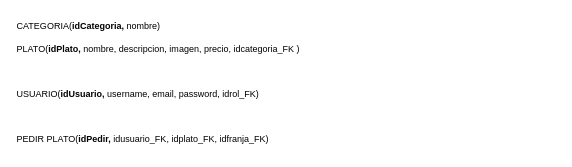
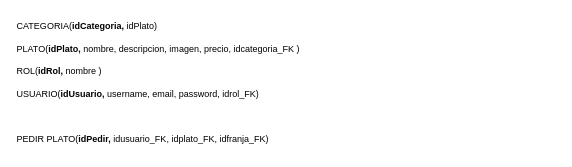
node "CATEGORIA(idCategoria, nombre)": label "CATEGORIA(idCategoria, nombre)" -> "CATEGORIA(idCategoria, idPlato)"
node "ROL(idRol, nombre )": added
